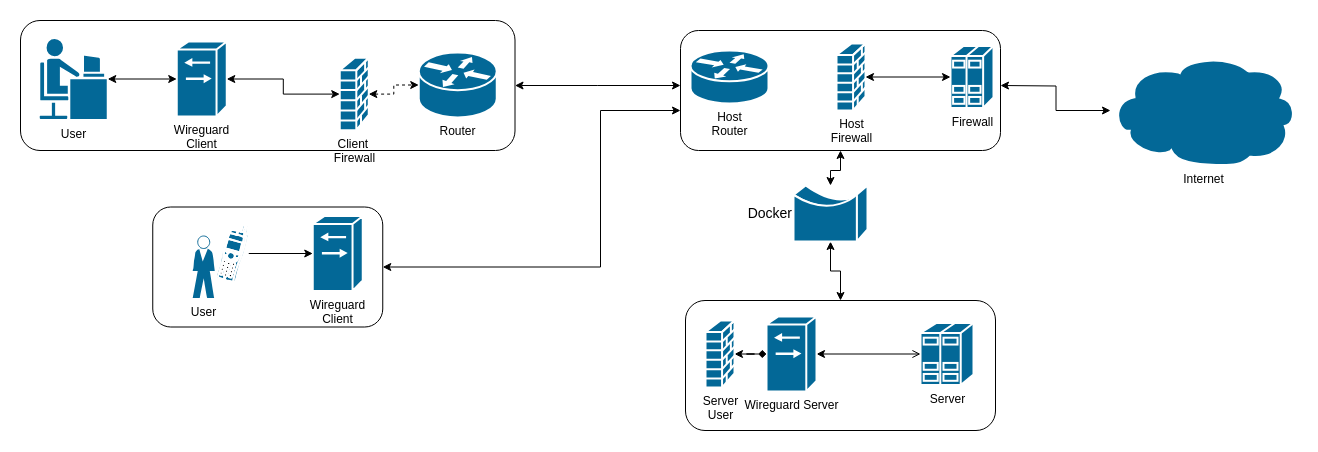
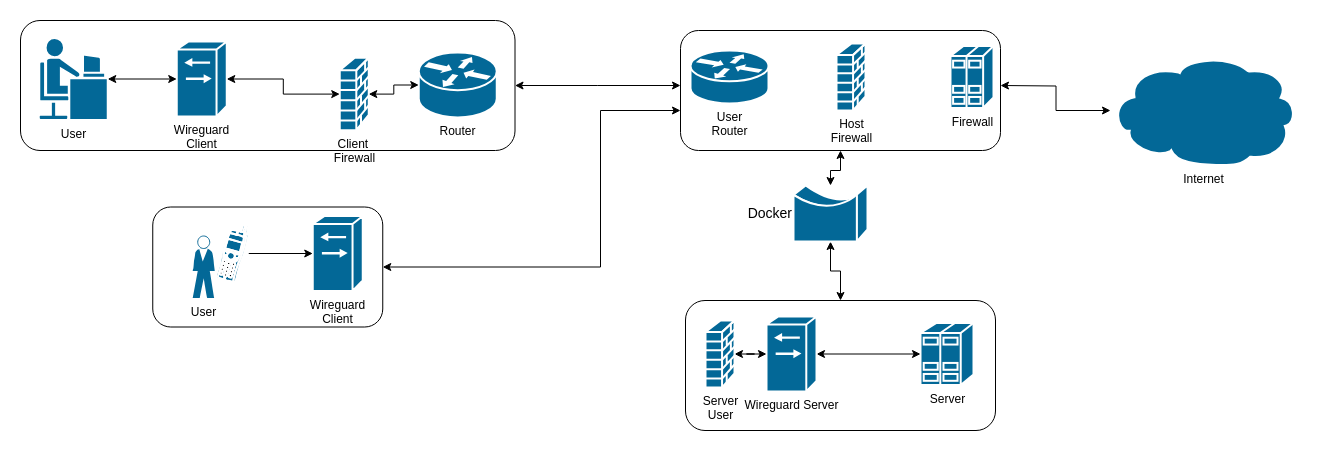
edge "Host Firewall" -- "Firewall": removed
edge "Router" -- "Client Firewall": style dashed -> solid
node "Host Router": label "Host Router" -> "User Router"
edge "Server User" -- "Wireguard Server": arrowhead diamond -> classic
edge "Wireguard Server" -- "Server": arrowhead open -> classic
